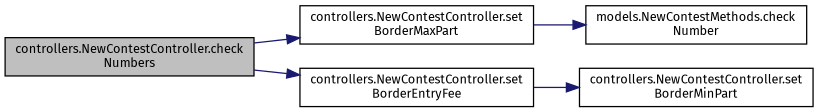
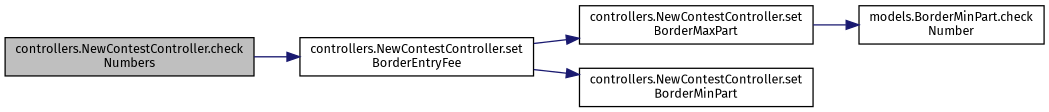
node "models.NewContestMethods.check Number": label "models.NewContestMethods.check Number" -> "models.BorderMinPart.check Number"
edge "controllers.NewContestController.check Numbers" -> "controllers.NewContestController.set BorderMaxPart": now "controllers.NewContestController.set BorderEntryFee" -> "controllers.NewContestController.set BorderMaxPart"
